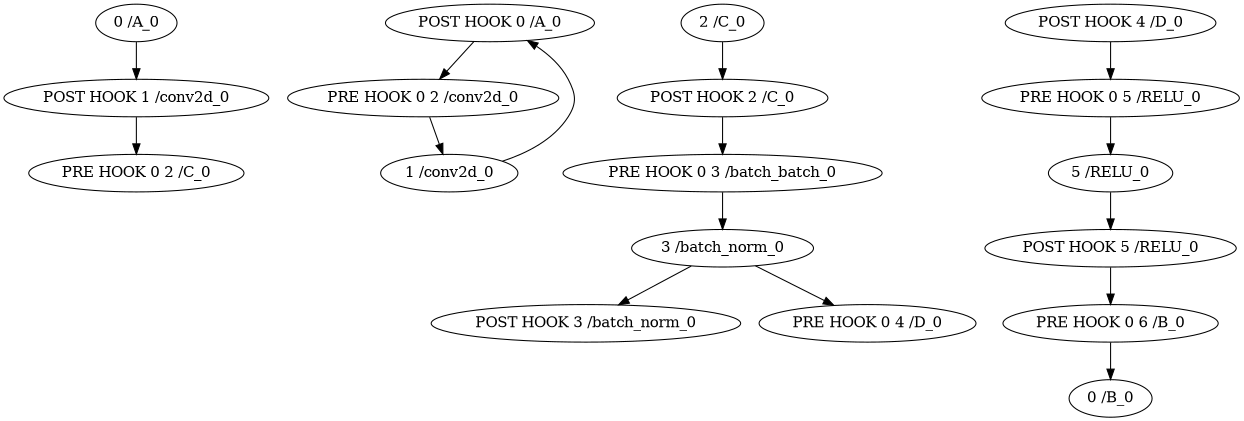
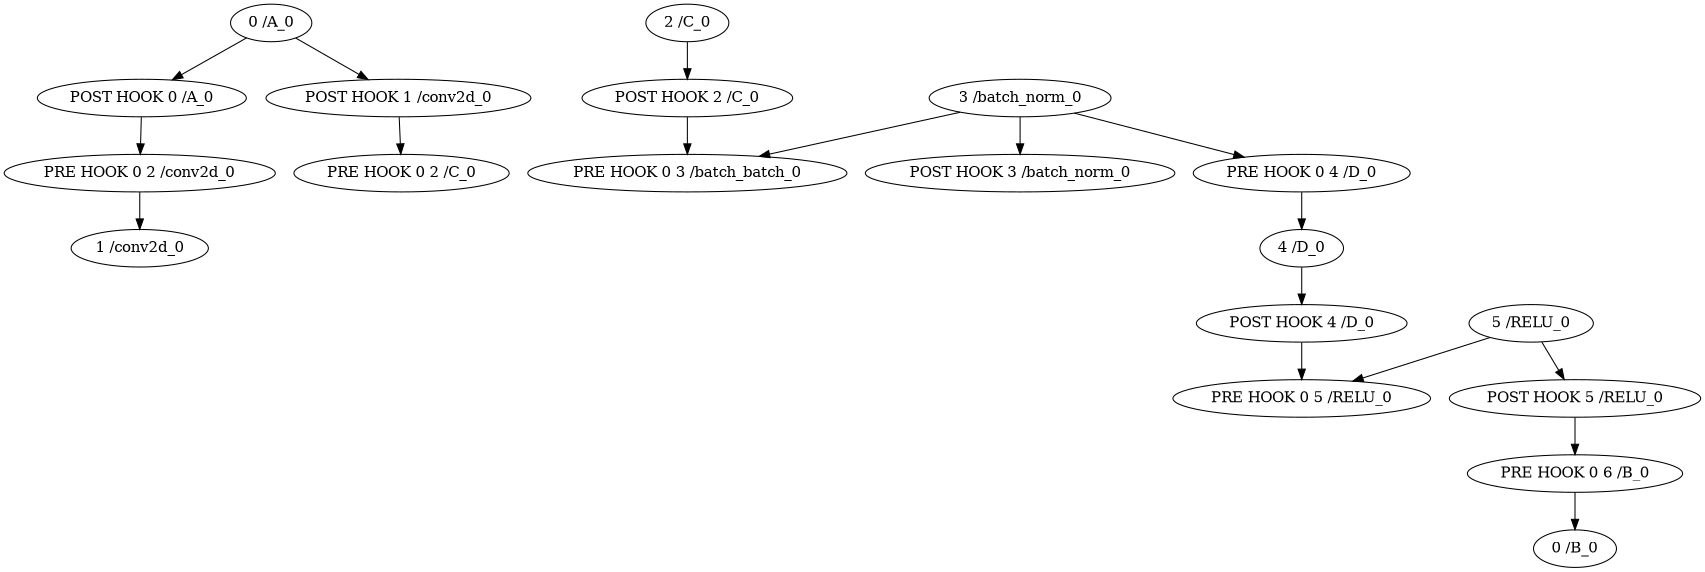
edge "1 /conv2d_0" -> "POST HOOK 0 /A_0": now "0 /A_0" -> "POST HOOK 0 /A_0"
edge "PRE HOOK 0 5 /RELU_0" -> "5 /RELU_0": reversed
edge "PRE HOOK 0 3 /batch_batch_0" -> "3 /batch_norm_0": reversed
node "4 /D_0": added
